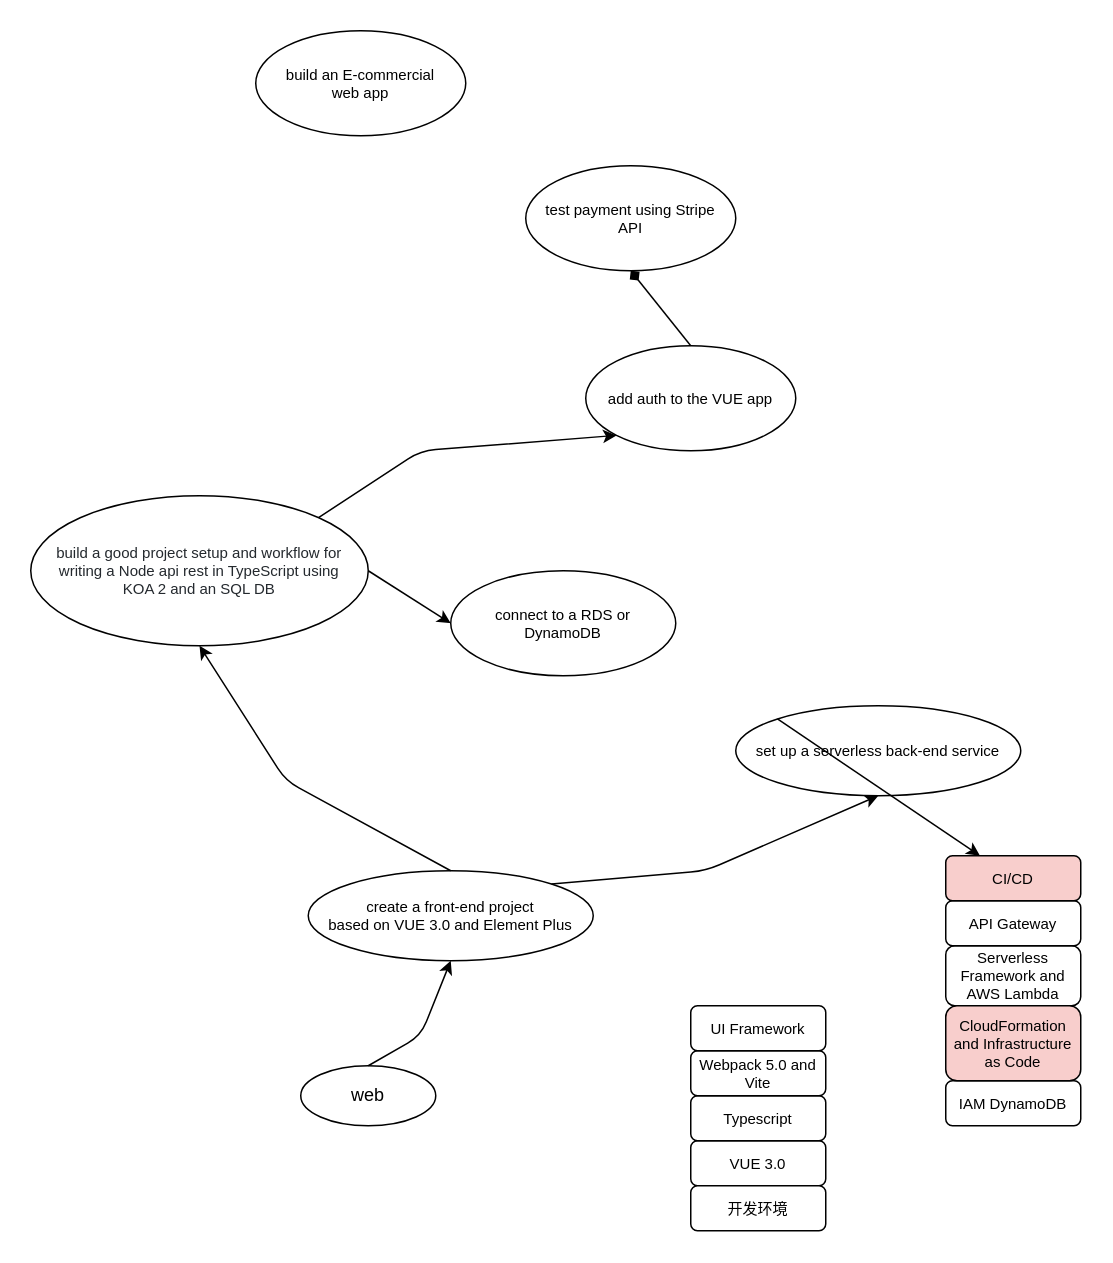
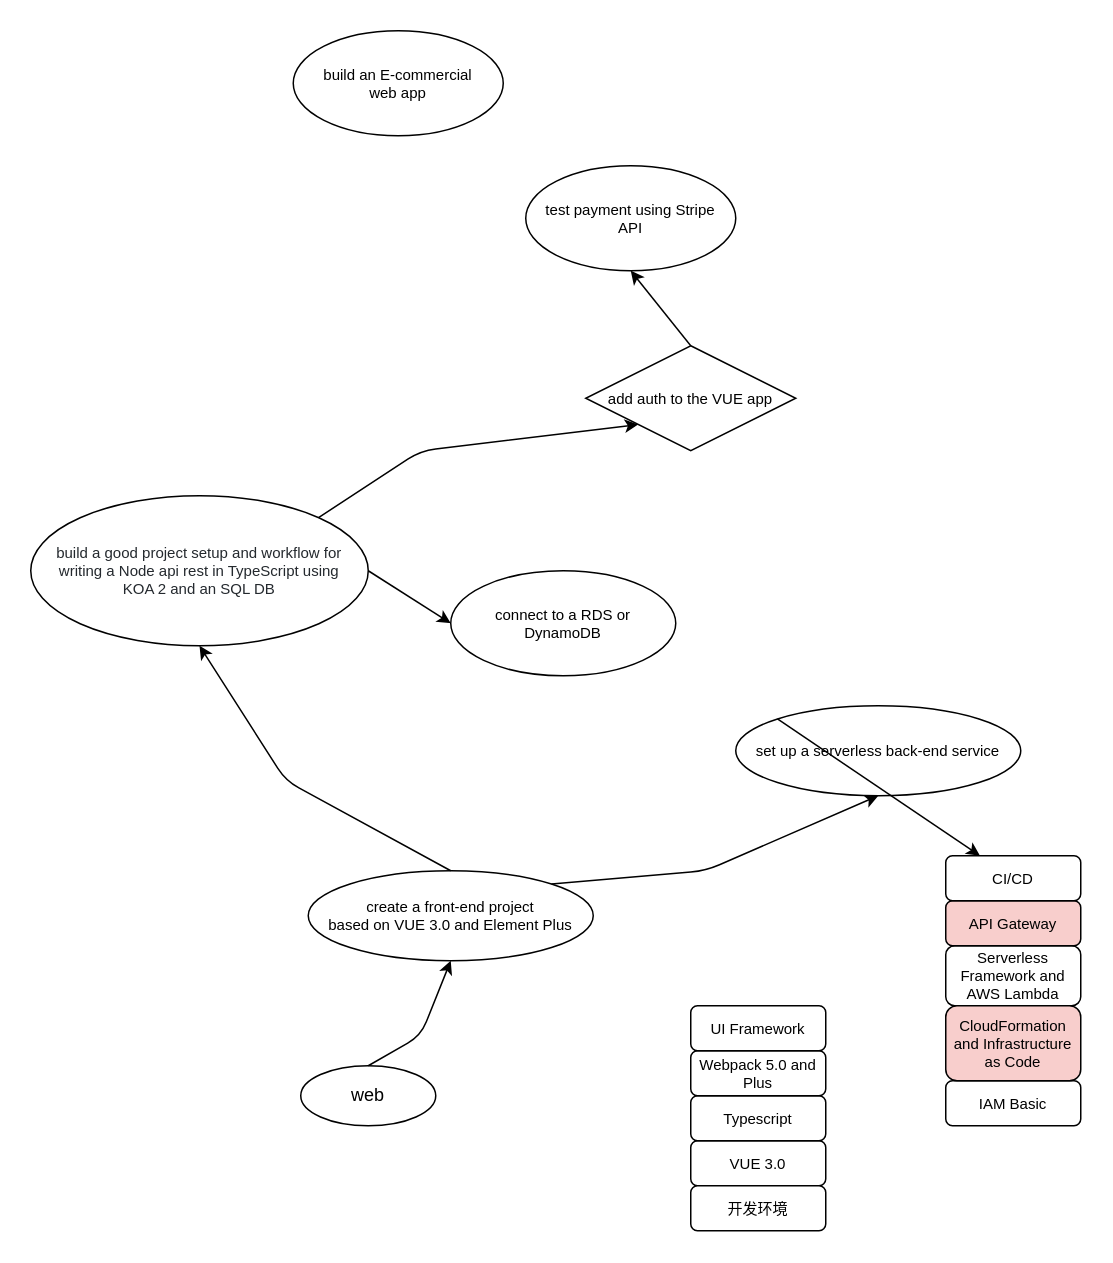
node "build an E-commercial web app": moved (361, 83) -> (398, 83)
edge "add auth to the VUE app" -> "test payment using Stripe API": arrowhead diamond -> classic
node "add auth to the VUE app": shape ellipse -> diamond
node "CI/CD": fillcolor #f8cecc -> #ffffff
node "API Gateway": fillcolor #ffffff -> #f8cecc
node "Webpack 5.0 and Vite": label "Webpack 5.0 and Vite" -> "Webpack 5.0 and Plus"
node "IAM DynamoDB": label "IAM DynamoDB" -> "IAM Basic"
